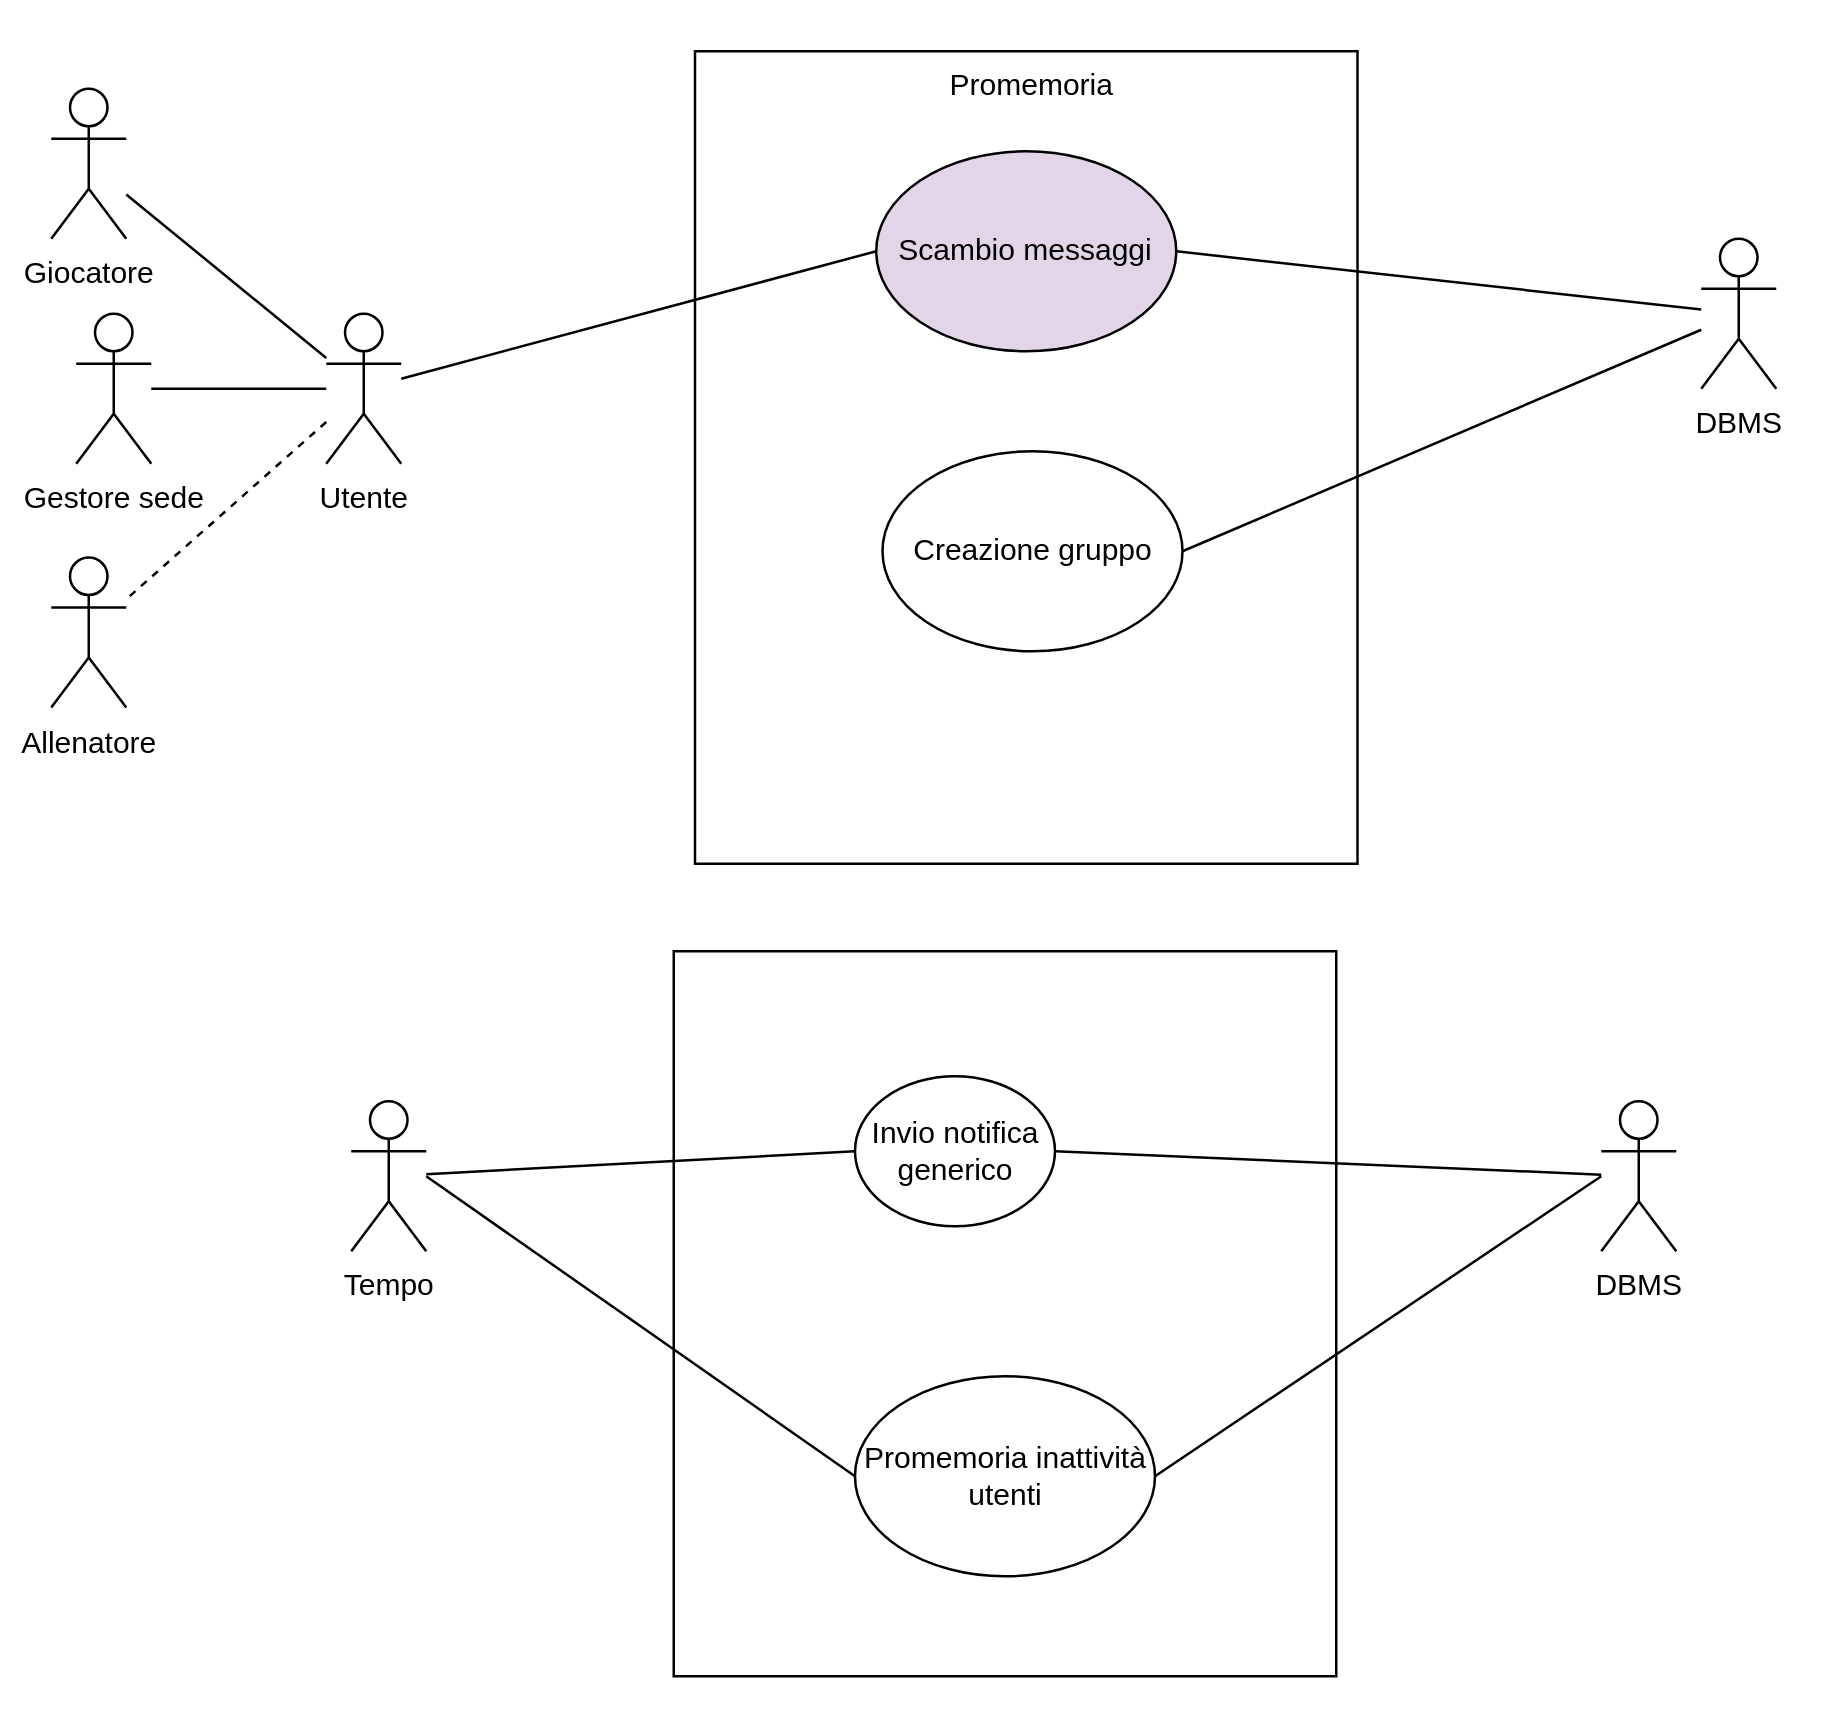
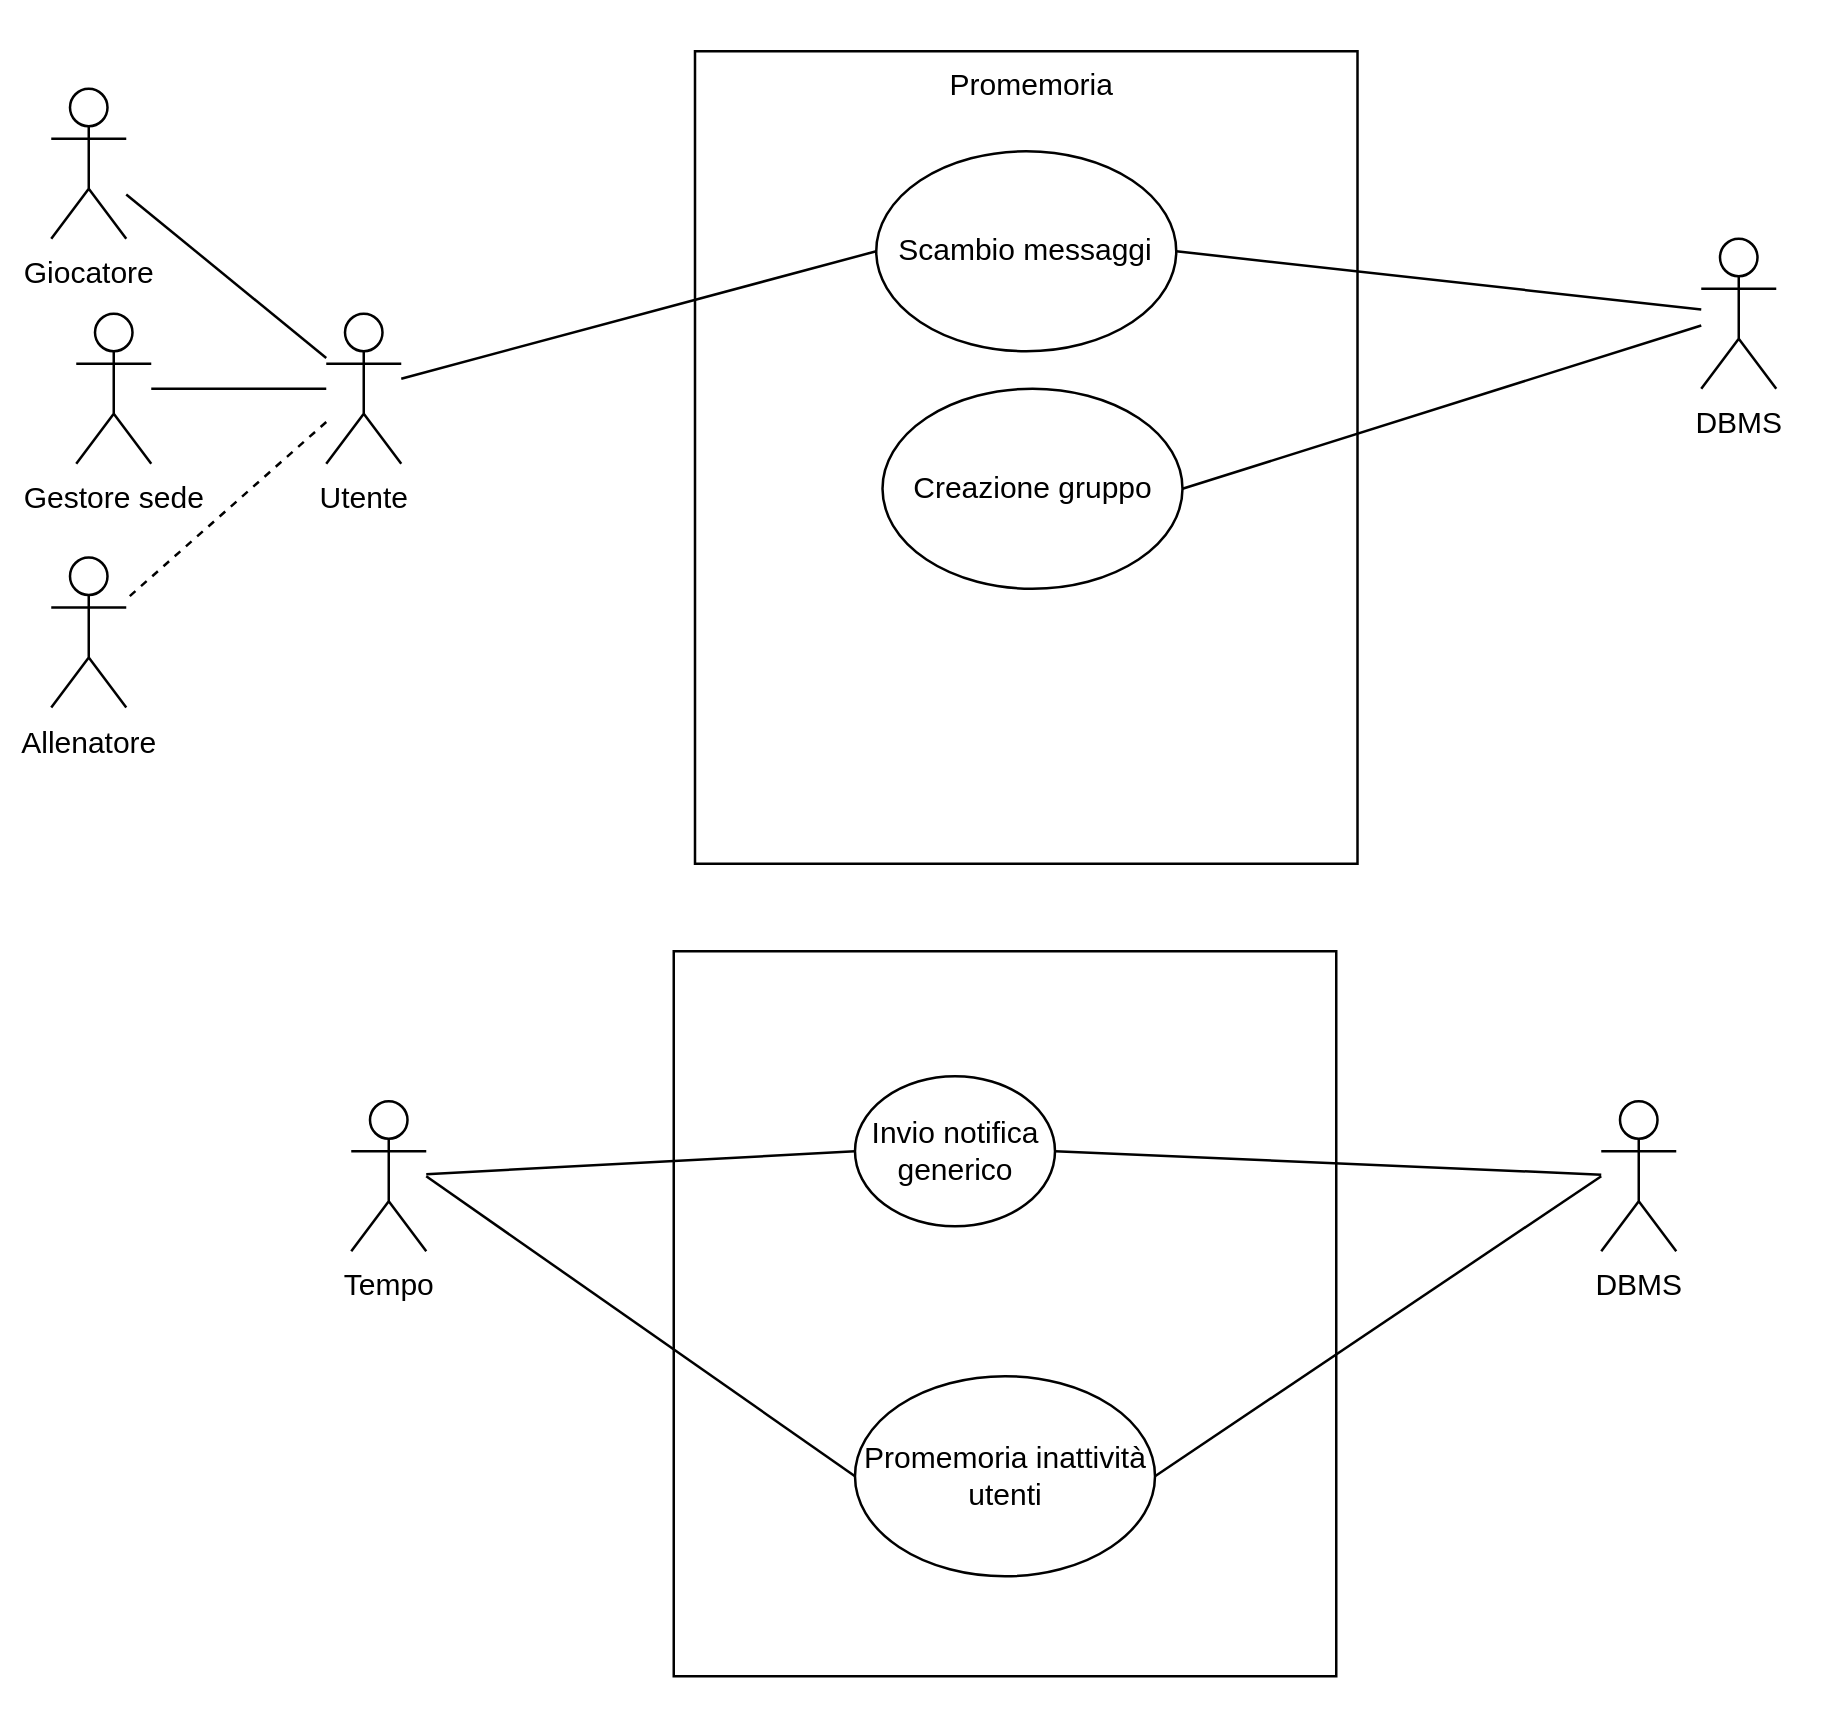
node "Scambio messaggi": fillcolor #e1d5e7 -> #ffffff
node "Creazione gruppo": moved (1033, 551) -> (1033, 489)
